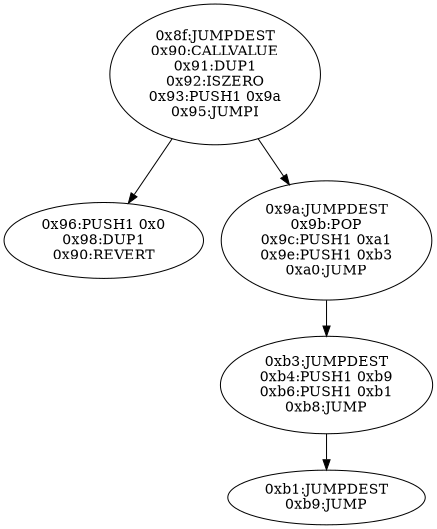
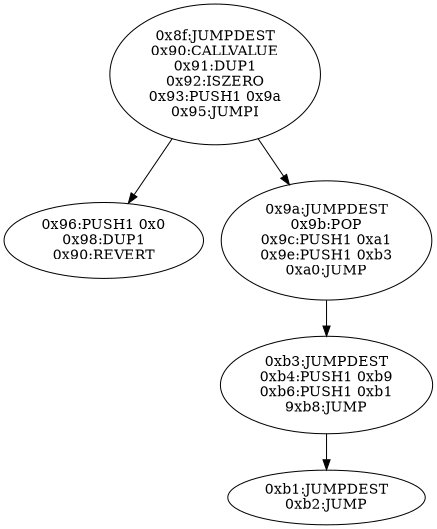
node "0xb3:JUMPDEST 0xb4:PUSH1 0xb9 0xb6:PUSH1 0xb1 0xb8:JUMP": label "0xb3:JUMPDEST 0xb4:PUSH1 0xb9 0xb6:PUSH1 0xb1 0xb8:JUMP" -> "0xb3:JUMPDEST 0xb4:PUSH1 0xb9 0xb6:PUSH1 0xb1 9xb8:JUMP"
node "0xb1:JUMPDEST 0xb9:JUMP": label "0xb1:JUMPDEST 0xb9:JUMP" -> "0xb1:JUMPDEST 0xb2:JUMP"
